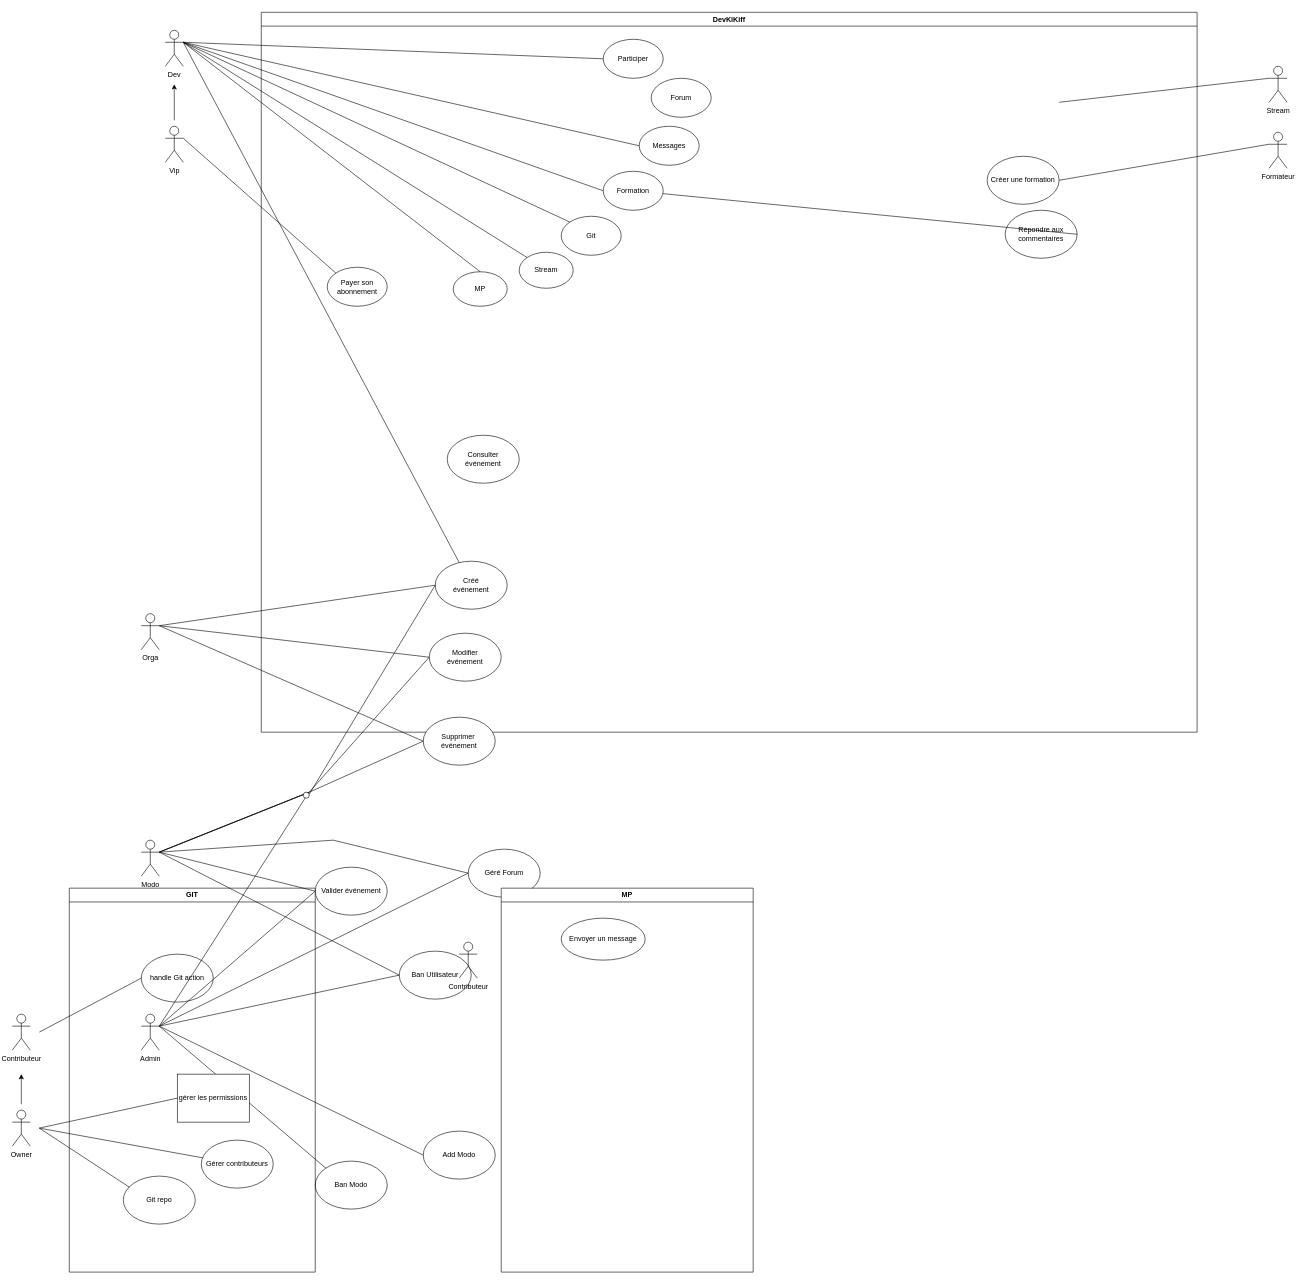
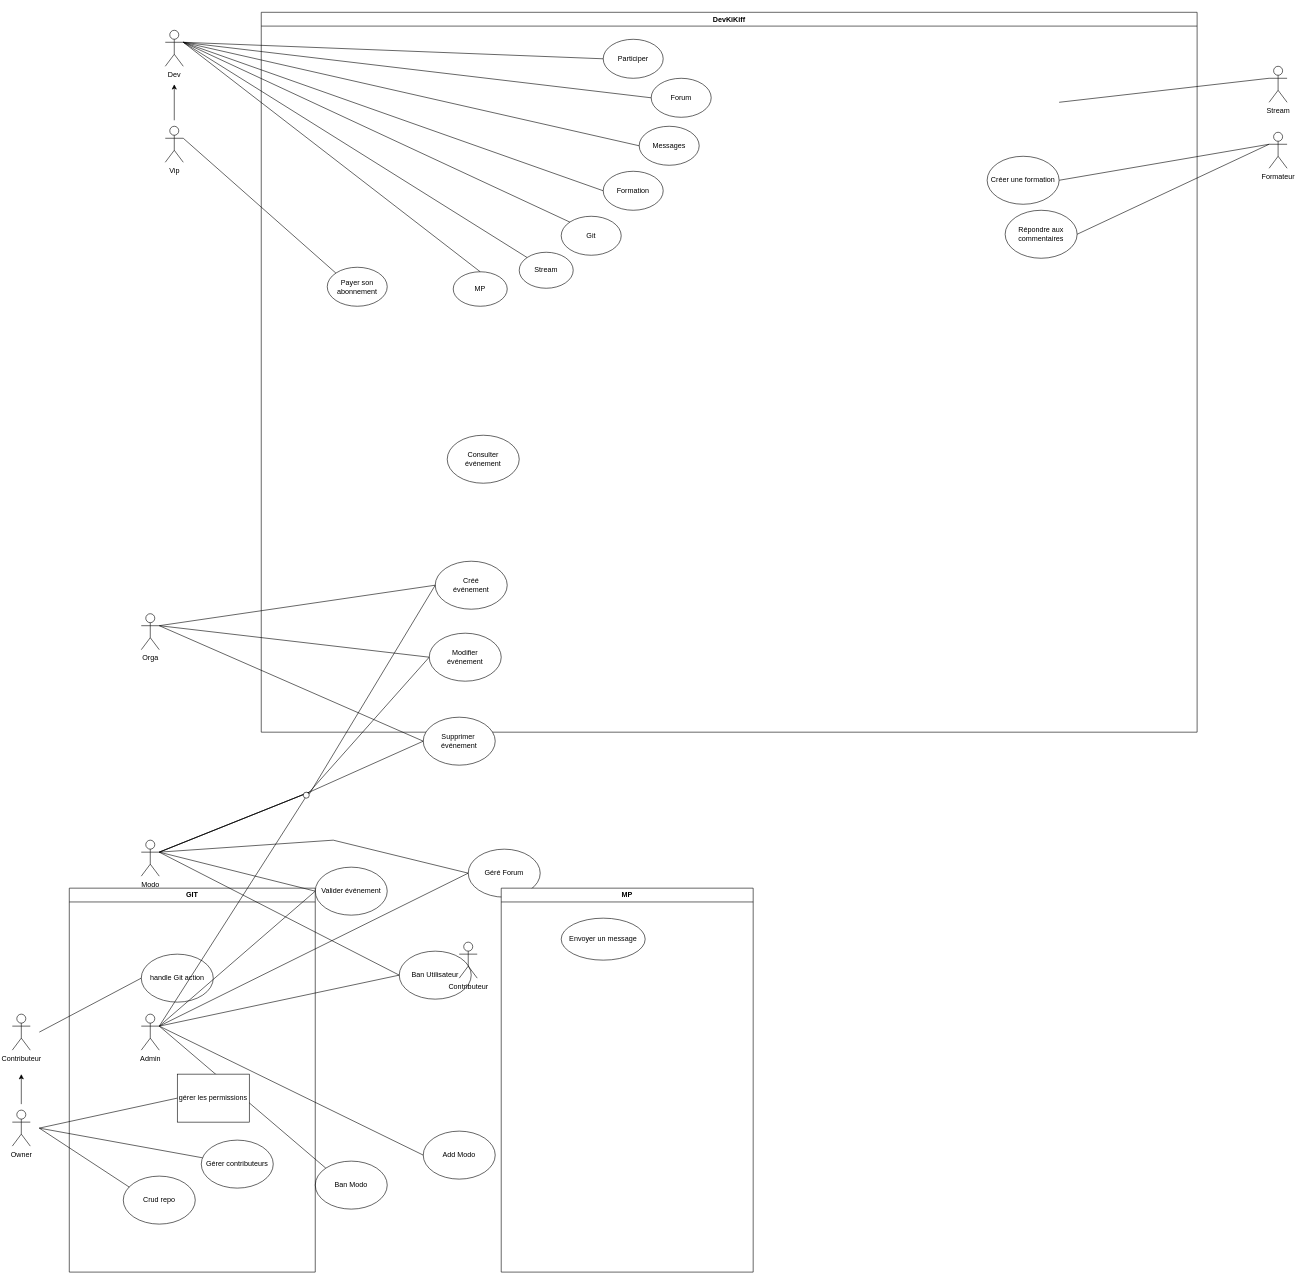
edge "Formation" -- "Répondre aux commentaires": now "Formateur" -- "Répondre aux commentaires"
edge "Dev" -- "Créé événement": now "Dev" -- "Forum"
node "Git repo": label "Git repo" -> "Crud repo"
